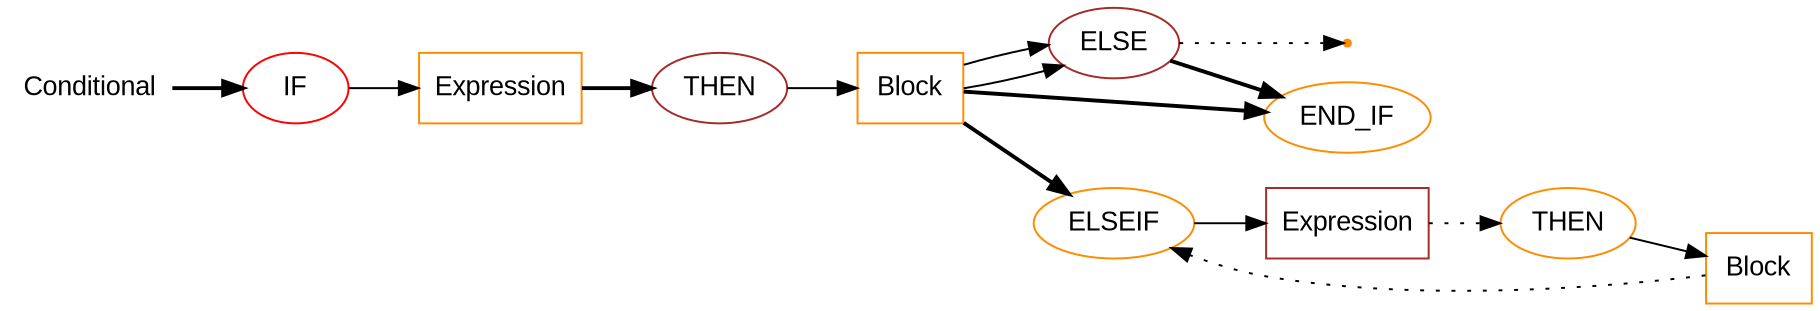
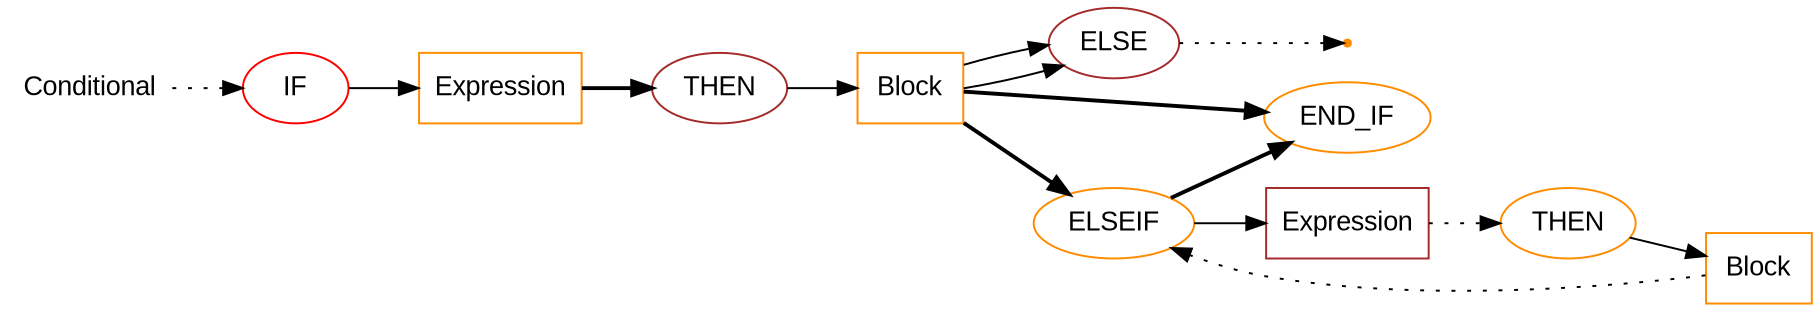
edge "ELSE" -> "END_IF": now "ELSEIF" -> "END_IF"
edge "Conditional" -> "IF": style bold -> dotted
